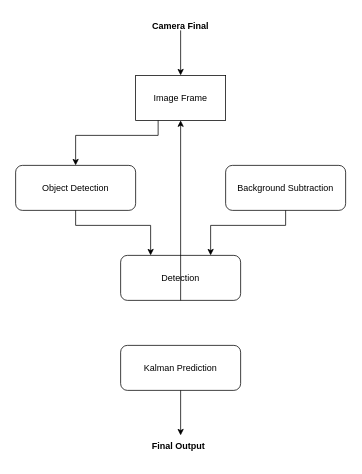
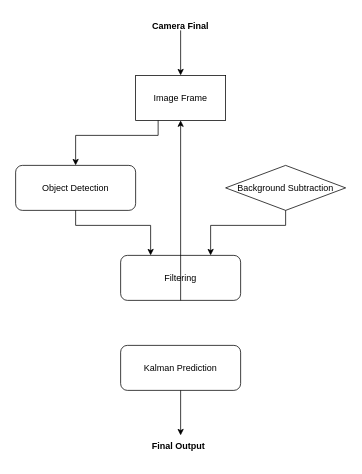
node "Background Subtraction": shape rounded rectangle -> diamond
node "Detection": label "Detection" -> "Filtering"
